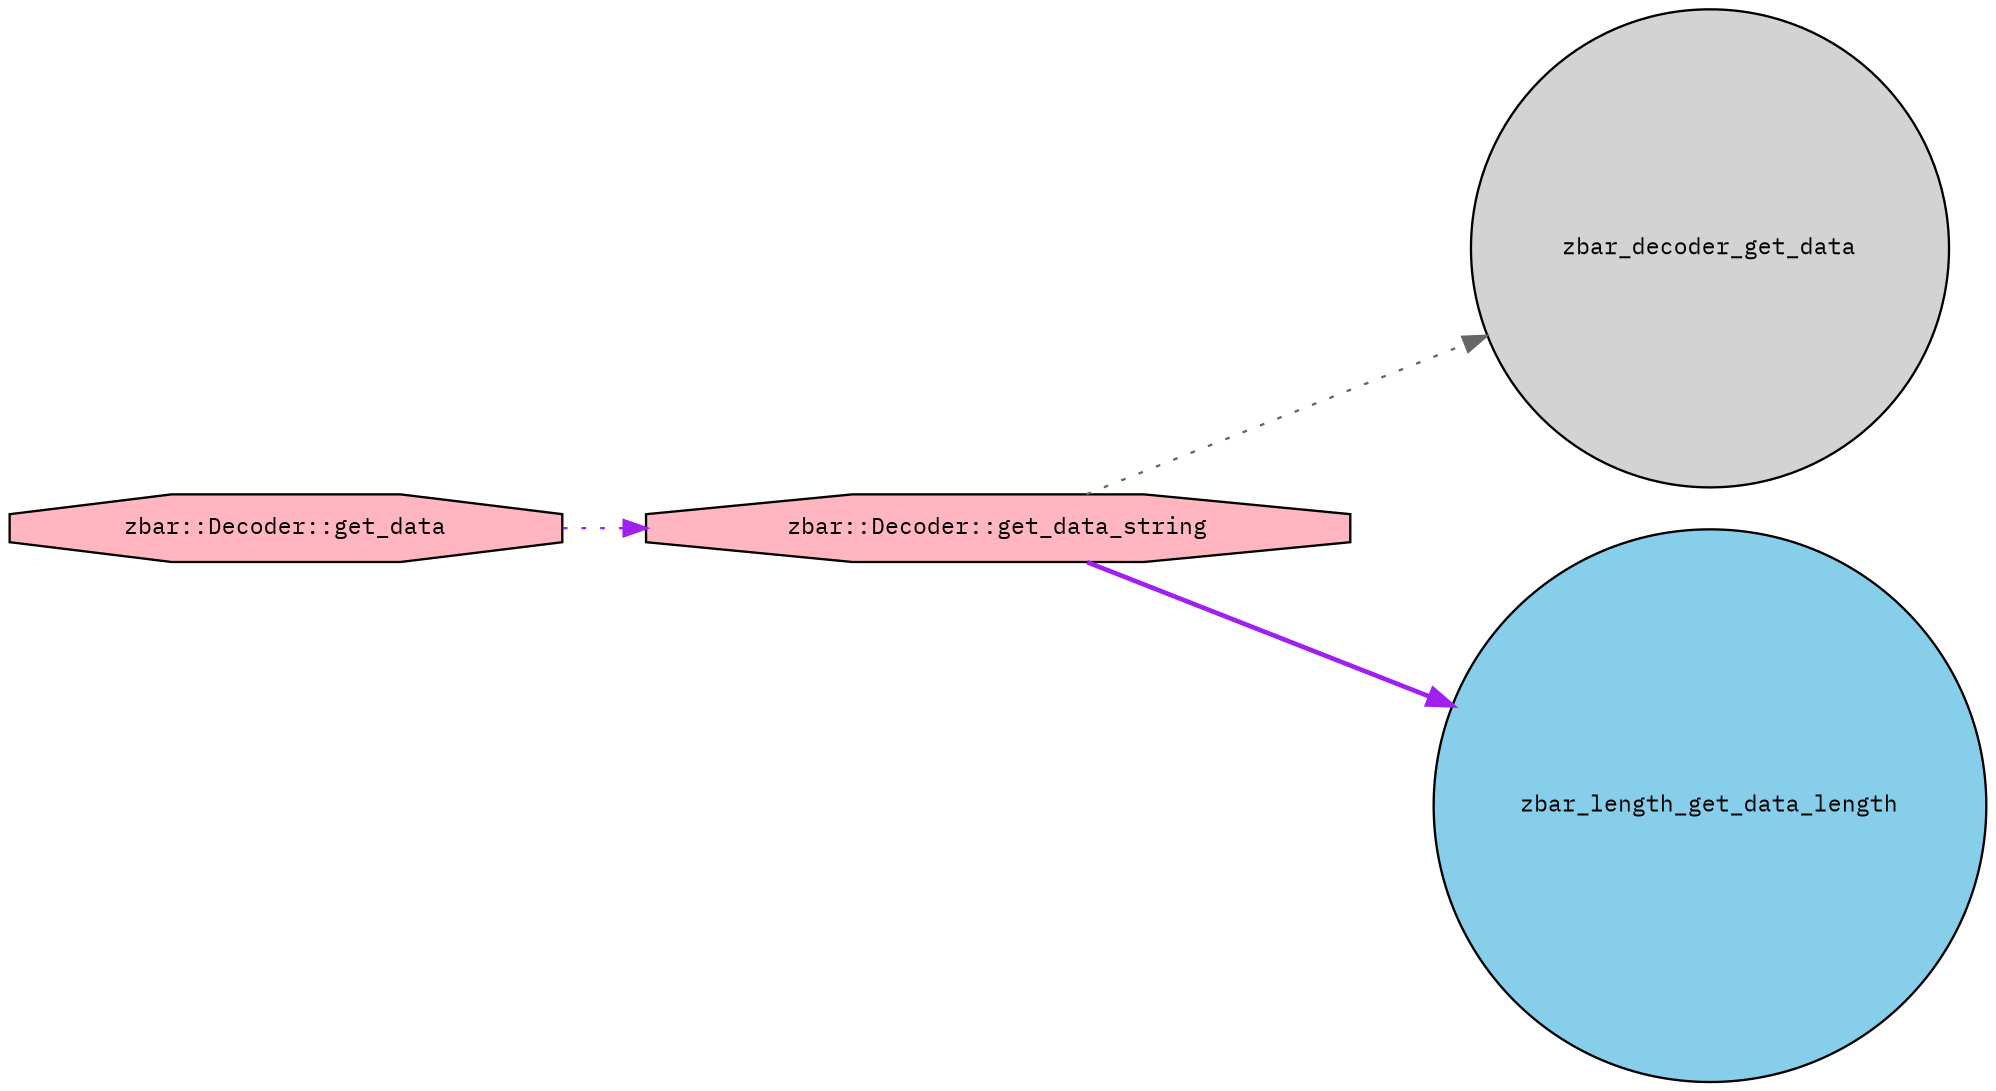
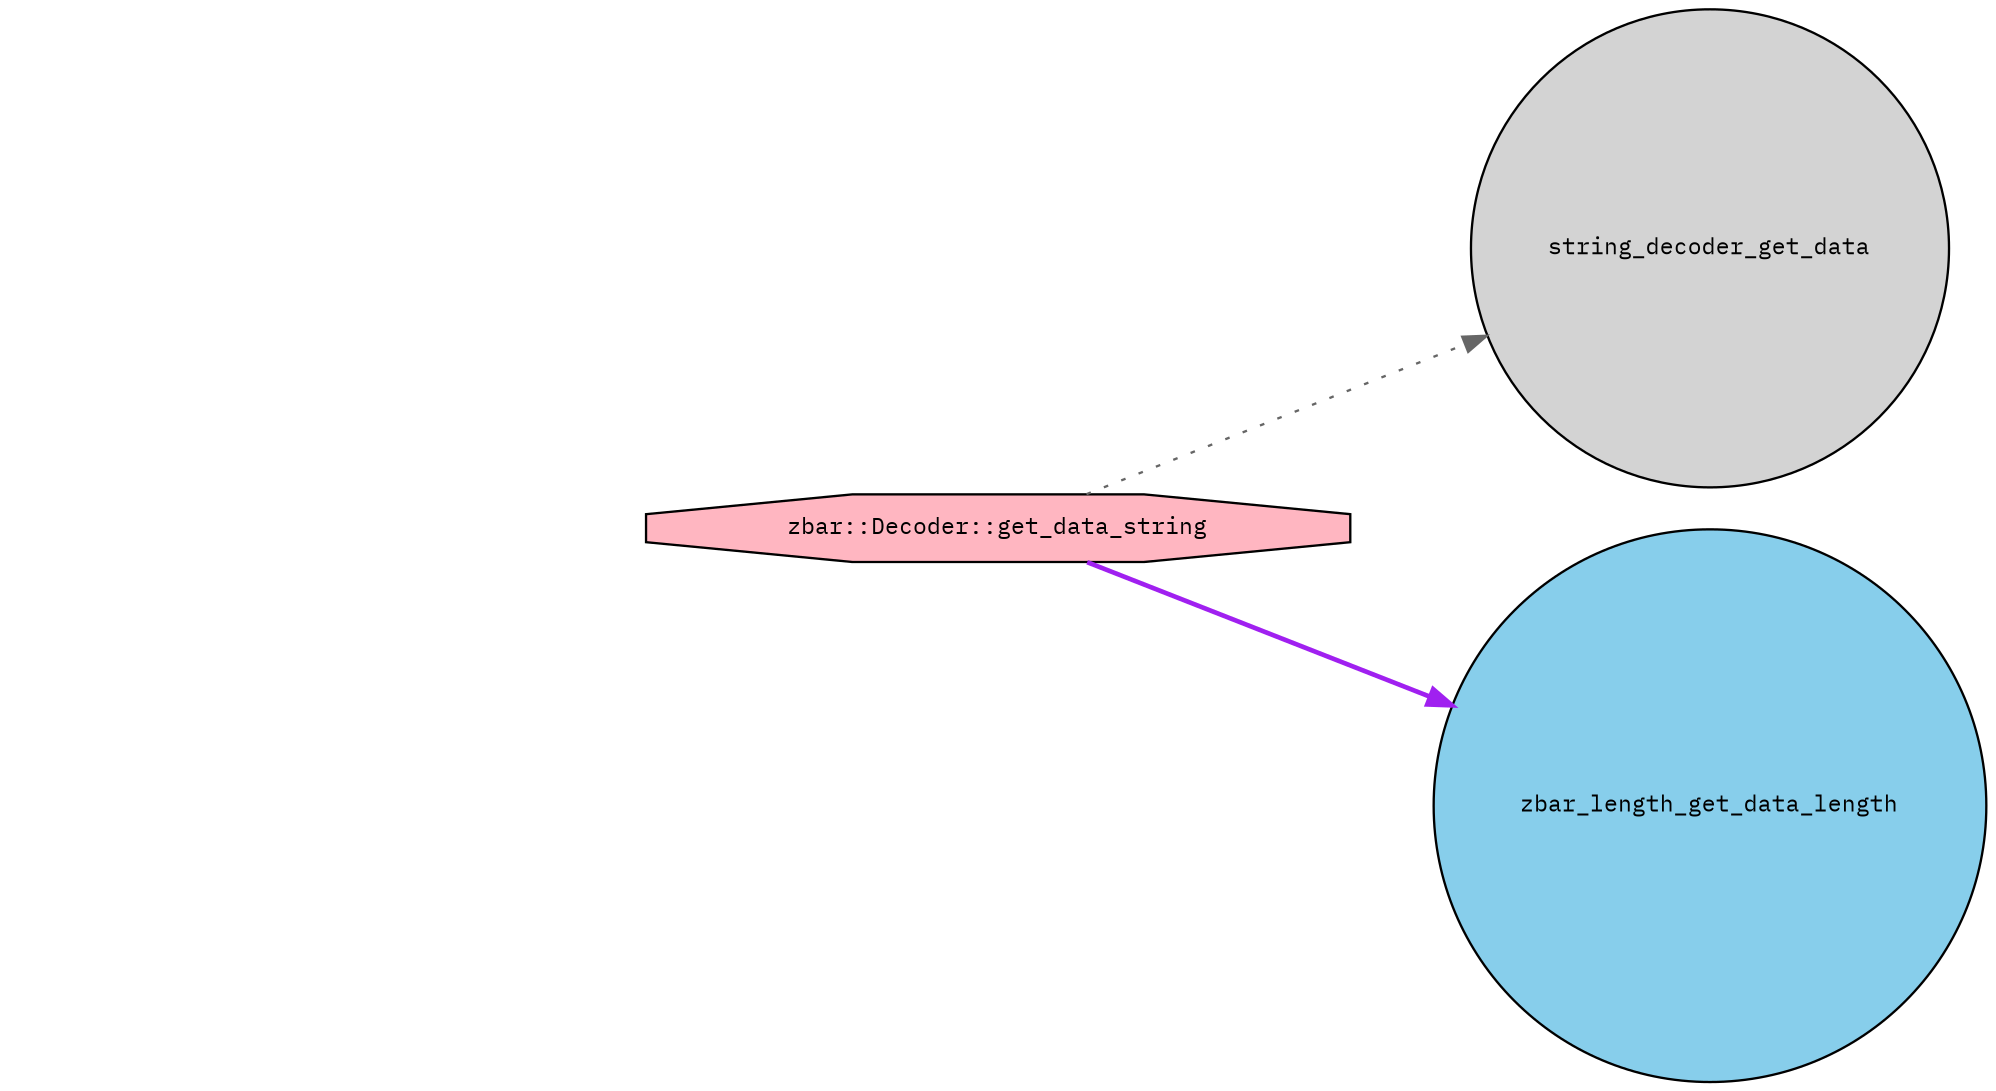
node "zbar_decoder_get_data": label "zbar_decoder_get_data" -> "string_decoder_get_data"
node "zbar::Decoder::get_data": removed
